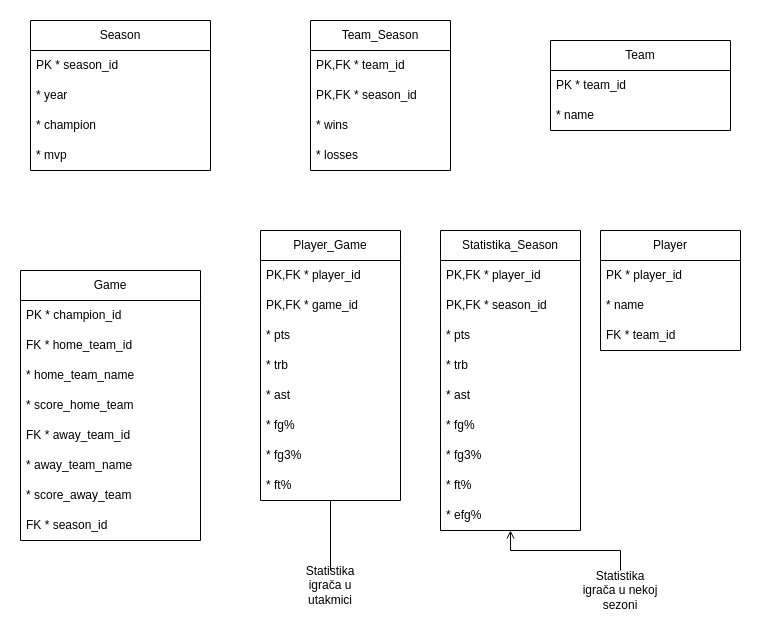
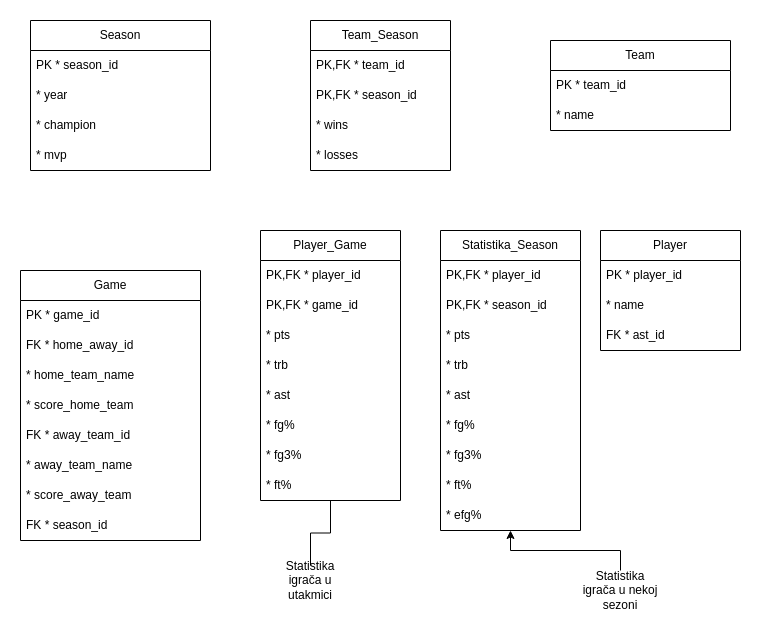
node "PK * champion_id": label "PK * champion_id" -> "PK * game_id"
node "FK * team_id": label "FK * team_id" -> "FK * ast_id"
node "FK * home_team_id": label "FK * home_team_id" -> "FK * home_away_id"
edge "Statistika igrača u nekoj sezoni" -> "Statistika_Season": arrowhead open -> classic
node "Statistika igrača u utakmici": moved (331, 586) -> (311, 581)
